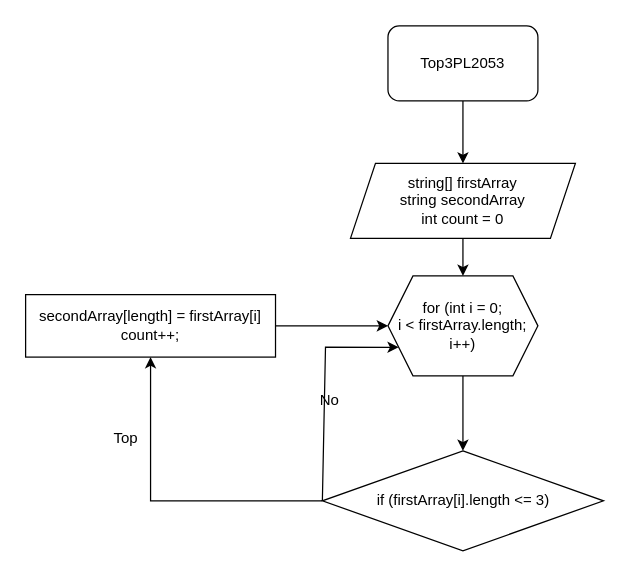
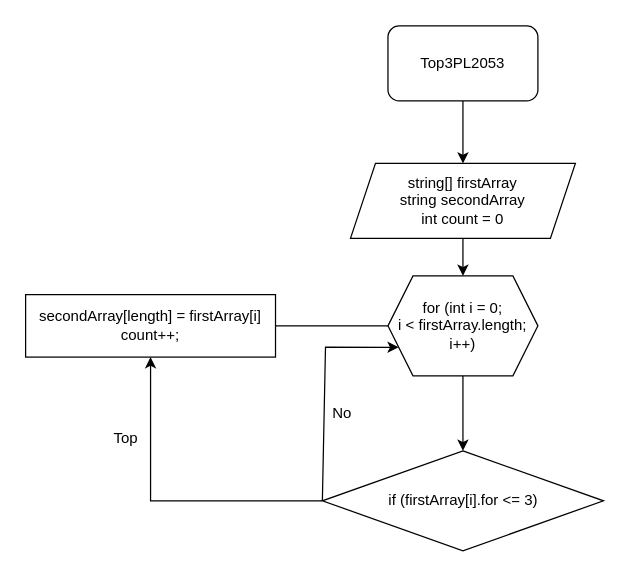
edge "secondArray[length] = firstArray[i] count++;" -> "for (int i = 0; i < firstArray.length; i++)": arrowhead classic -> none
node "No": moved (329, 401) -> (341, 413)
node "if (firstArray[i].length <= 3)": label "if (firstArray[i].length <= 3)" -> "if (firstArray[i].for <= 3)"
